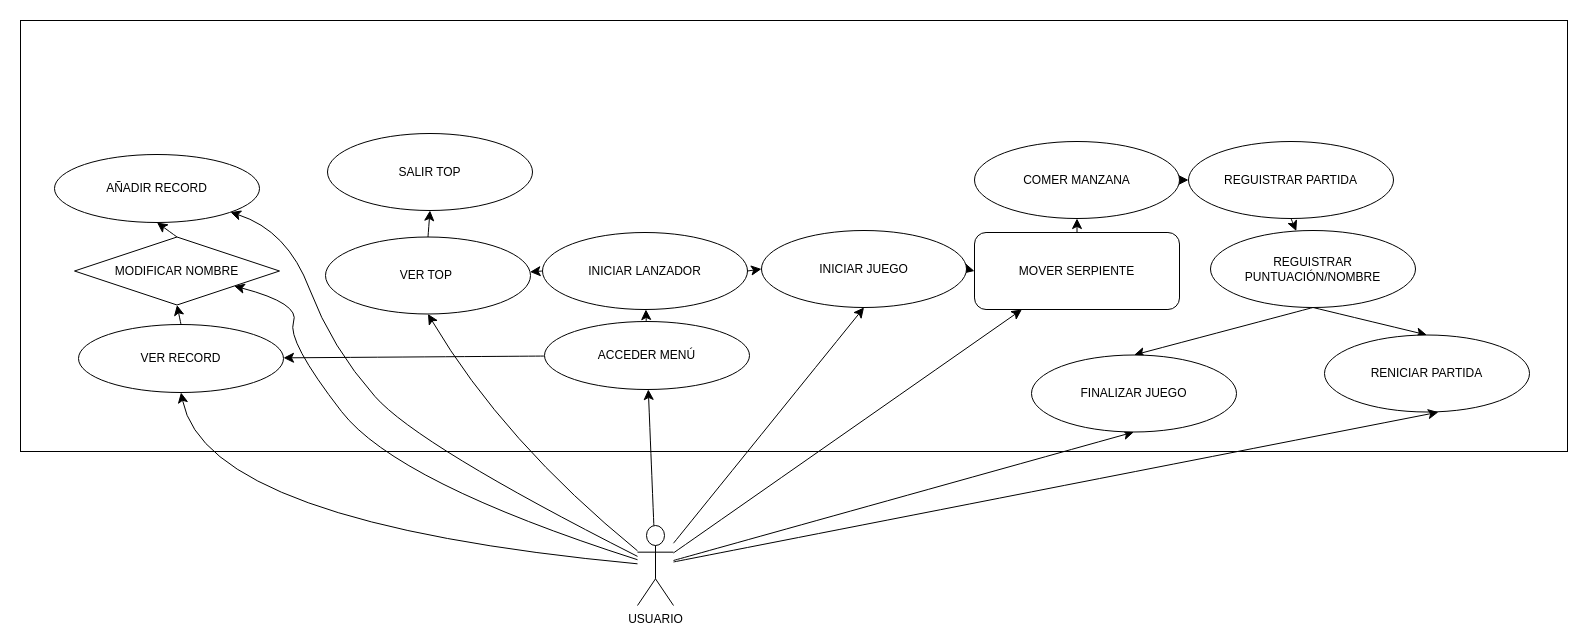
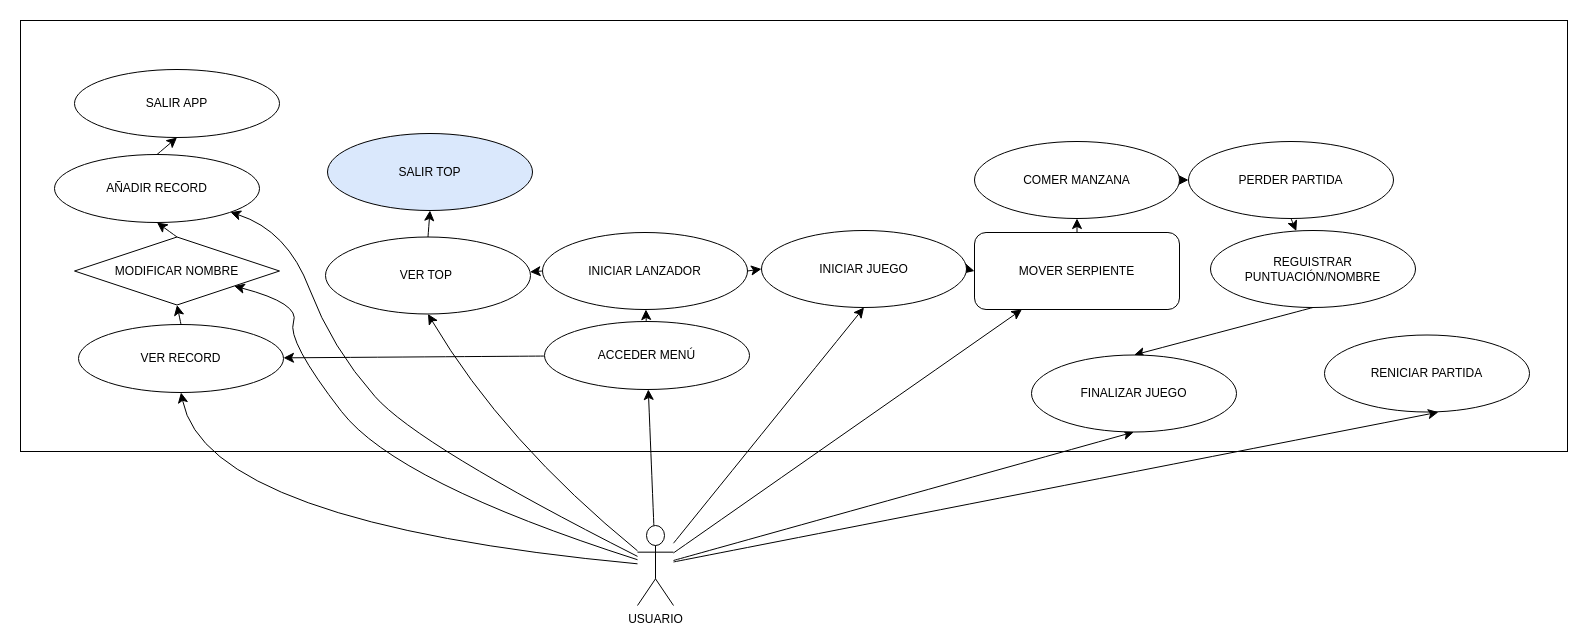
node "SALIR APP": added
edge "AÑADIR RECORD" -> "SALIR APP": added
node "SALIR TOP": fillcolor #ffffff -> #dae8fc
node "REGUISTRAR PARTIDA": label "REGUISTRAR PARTIDA" -> "PERDER PARTIDA"
edge "REGUISTRAR PUNTUACIÓN/NOMBRE" -> "RENICIAR PARTIDA": removed
